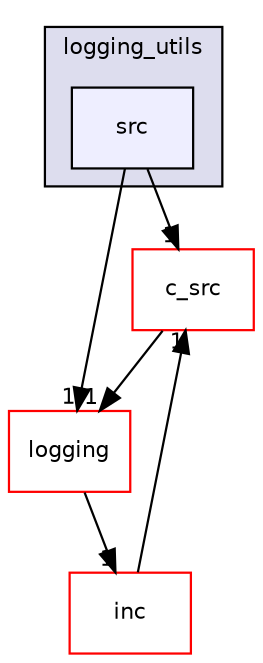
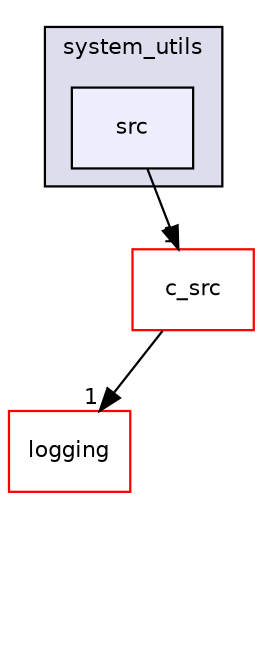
cluster "logging_utils": label "logging_utils" -> "system_utils"
edge "src" -> "logging": removed
node "inc": removed
